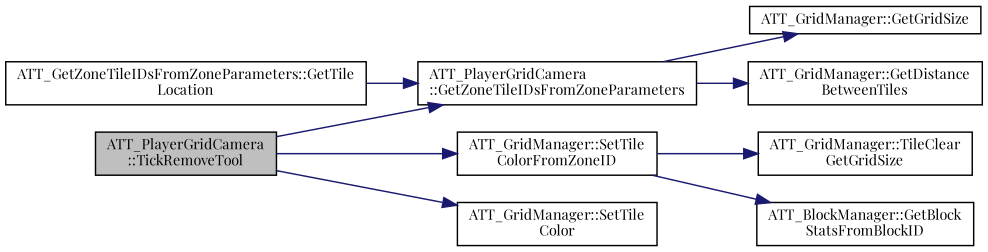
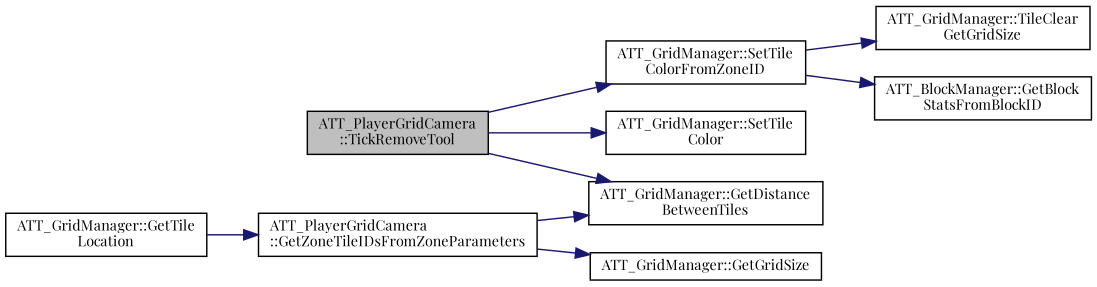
node "ATT_GetZoneTileIDsFromZoneParameters::GetTile Location": label "ATT_GetZoneTileIDsFromZoneParameters::GetTile Location" -> "ATT_GridManager::GetTile Location"
edge "ATT_PlayerGridCamera ::TickRemoveTool" -> "ATT_PlayerGridCamera ::GetZoneTileIDsFromZoneParameters": now "ATT_PlayerGridCamera ::TickRemoveTool" -> "ATT_GridManager::GetDistance BetweenTiles"
